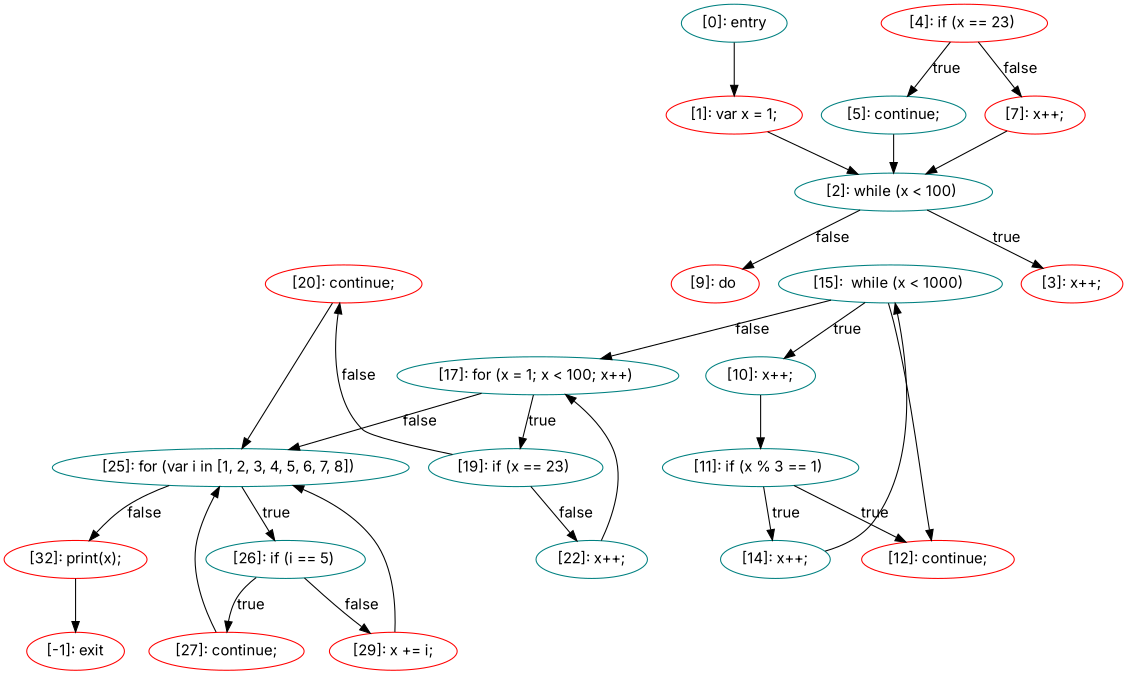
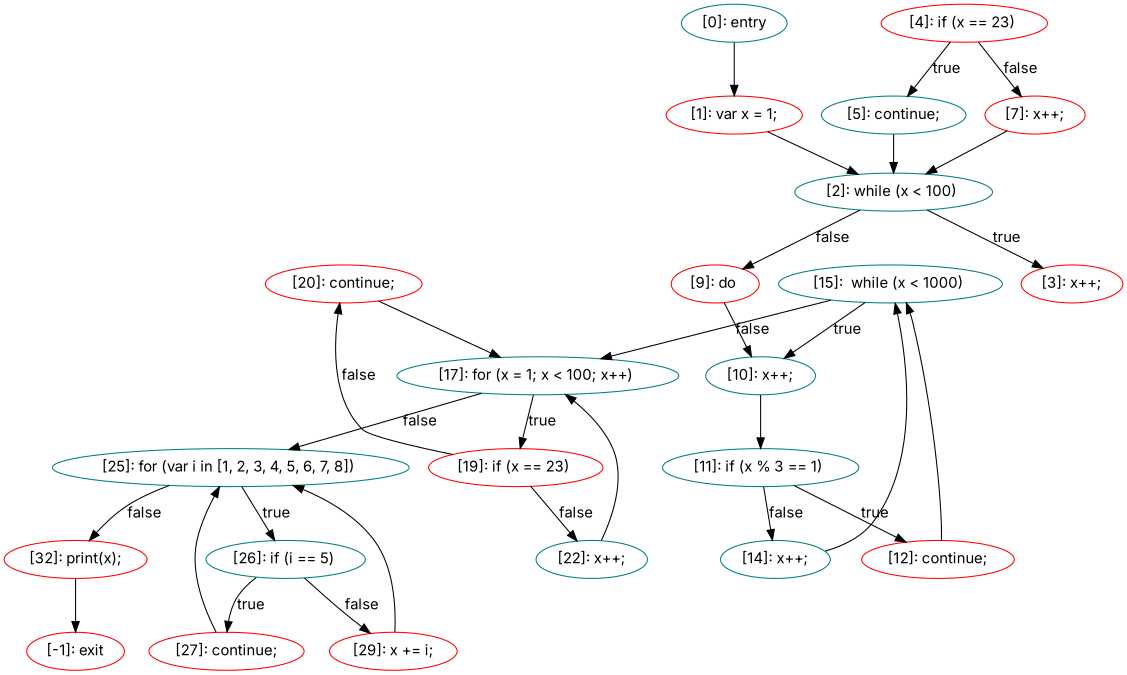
edge "[9]: do" -> "[10]: x++;": added
edge "[20]: continue;" -> "[25]: for (var i in [1, 2, 3, 4, 5, 6, 7, 8])": now "[20]: continue;" -> "[17]: for (x = 1; x < 100; x++)"
edge "[15]:  while (x < 1000)" -> "[12]: continue;": reversed
node "[19]: if (x == 23)": color teal -> red
edge "[11]: if (x % 3 == 1)" -> "[14]: x++;": label "true" -> "false"
